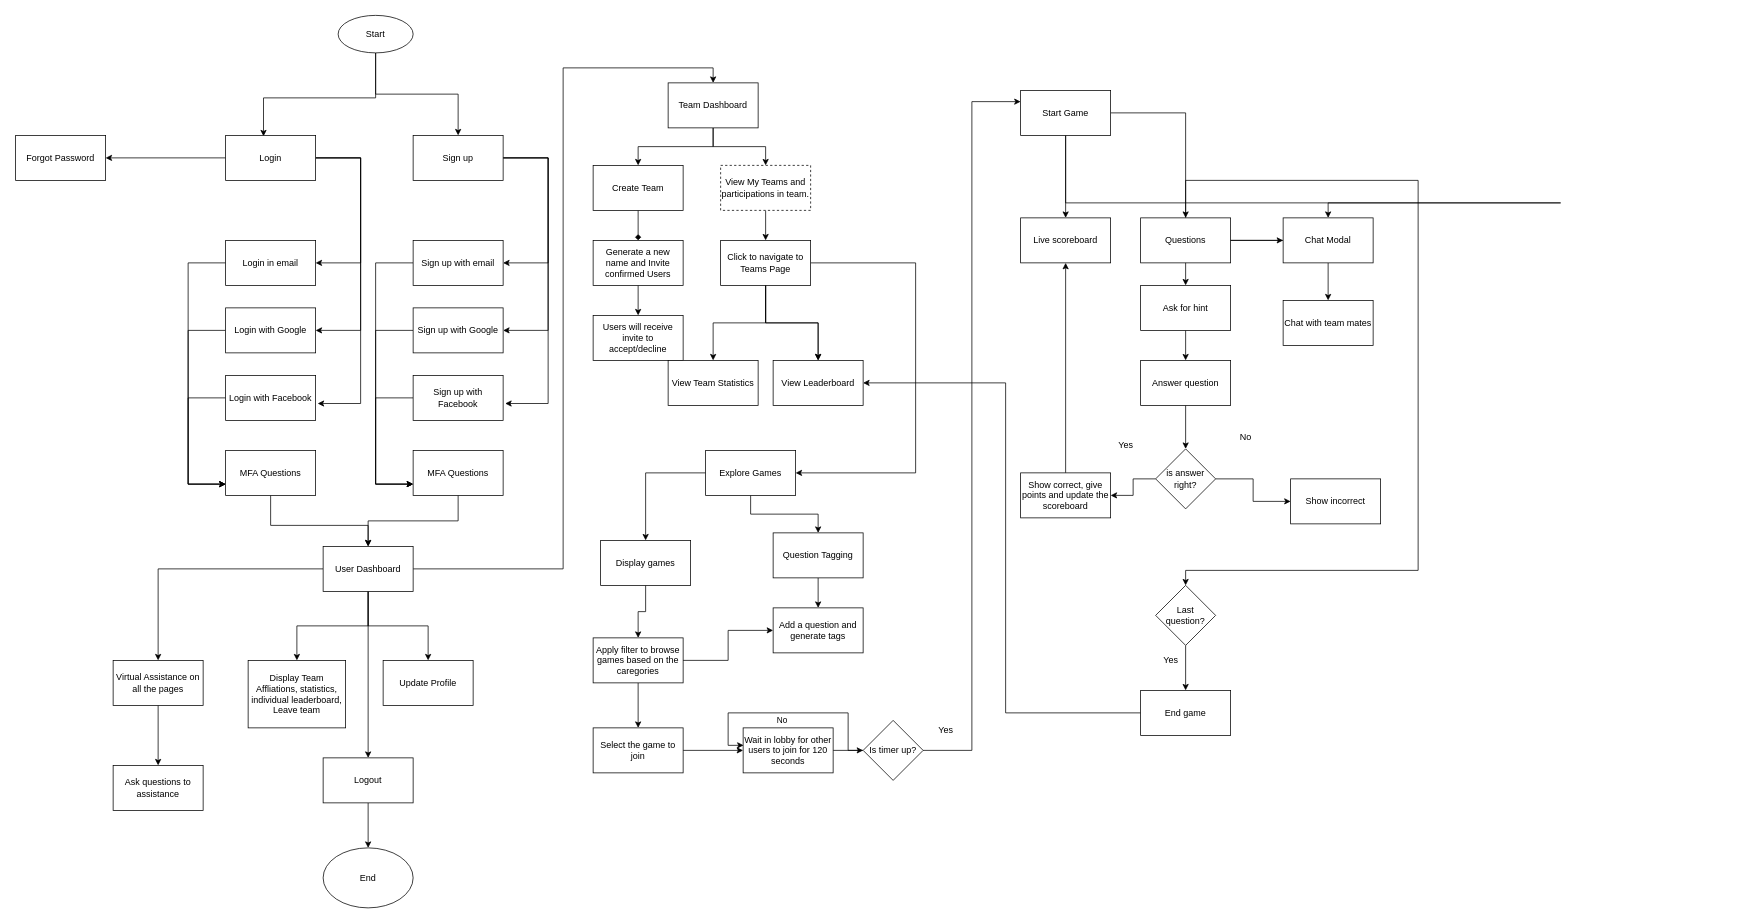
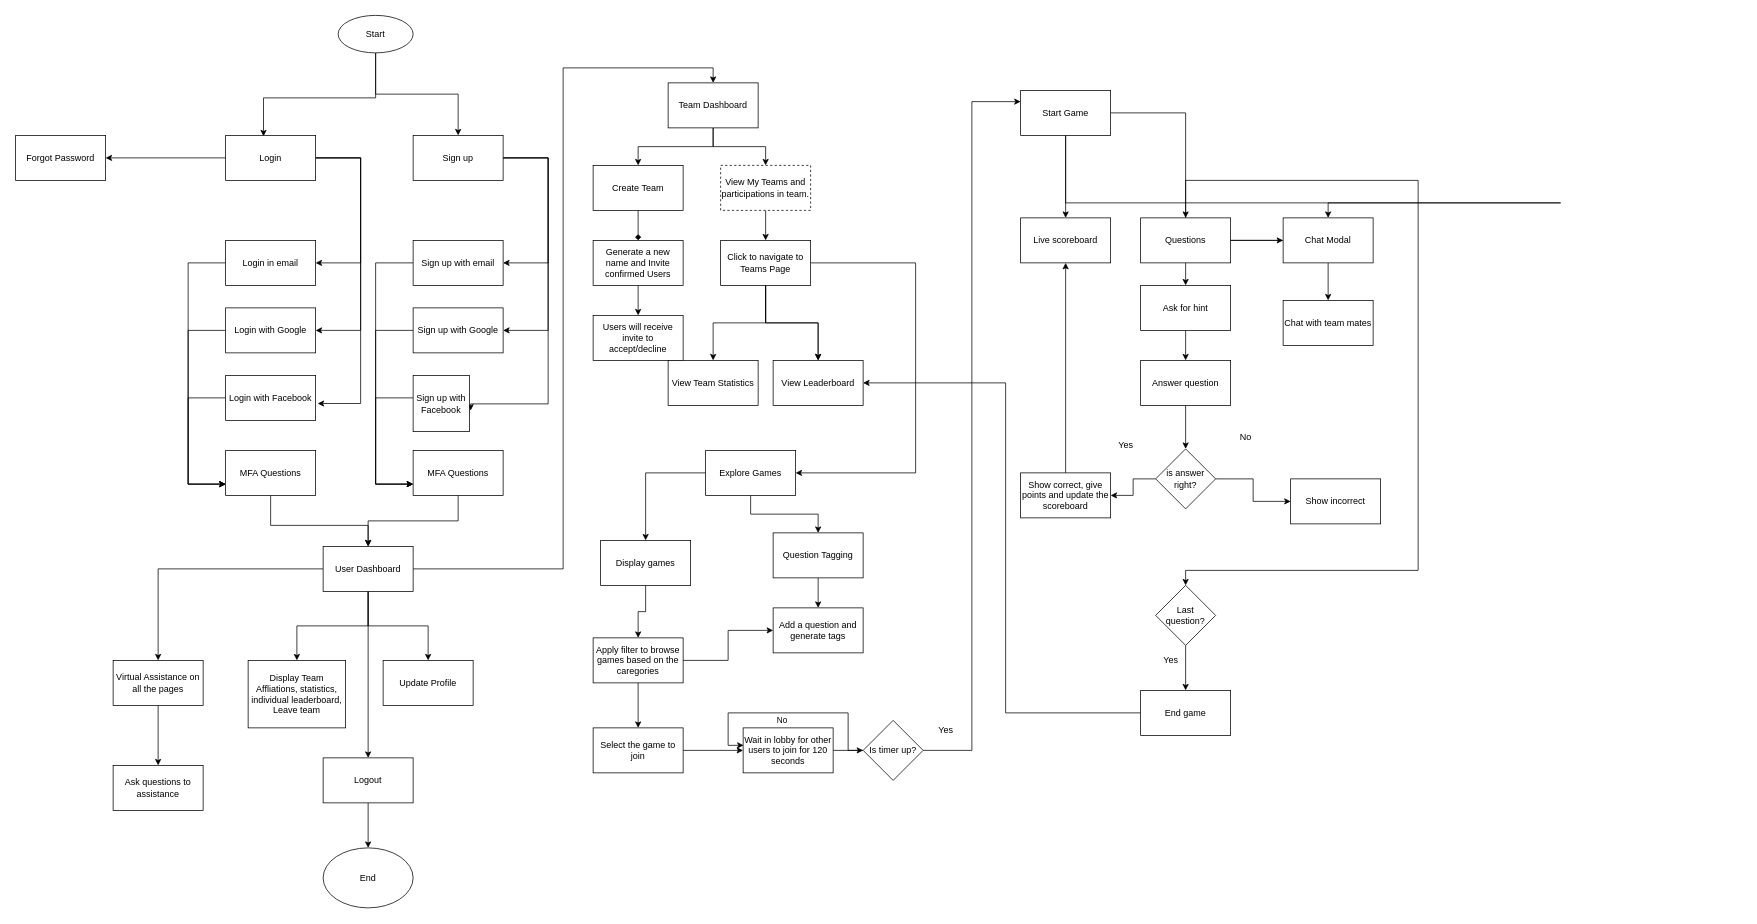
node "Sign up with Facebook": size 90x45 -> 56x56
